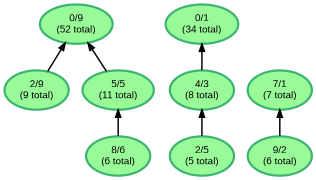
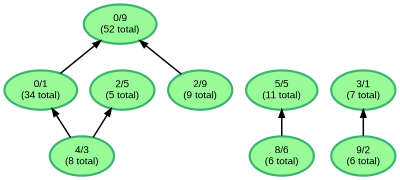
edge "5/5 (11 total)" -> "0/9 (52 total)": now "0/1 (34 total)" -> "0/9 (52 total)"
node "7/1 (7 total)": label "7/1 (7 total)" -> "3/1 (7 total)"
edge "2/5 (5 total)" -> "4/3 (8 total)": reversed
